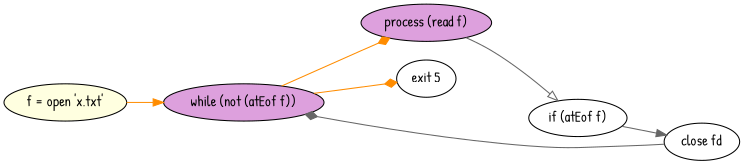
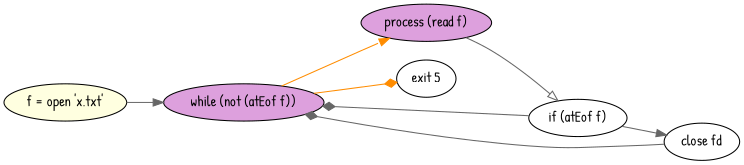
edge "while (not (atEof f))" -> "process (read f)": arrowhead diamond -> normal
edge "f = open 'x.txt'" -> "while (not (atEof f))": color darkorange -> gray40
edge "if (atEof f)" -> "while (not (atEof f))": added
